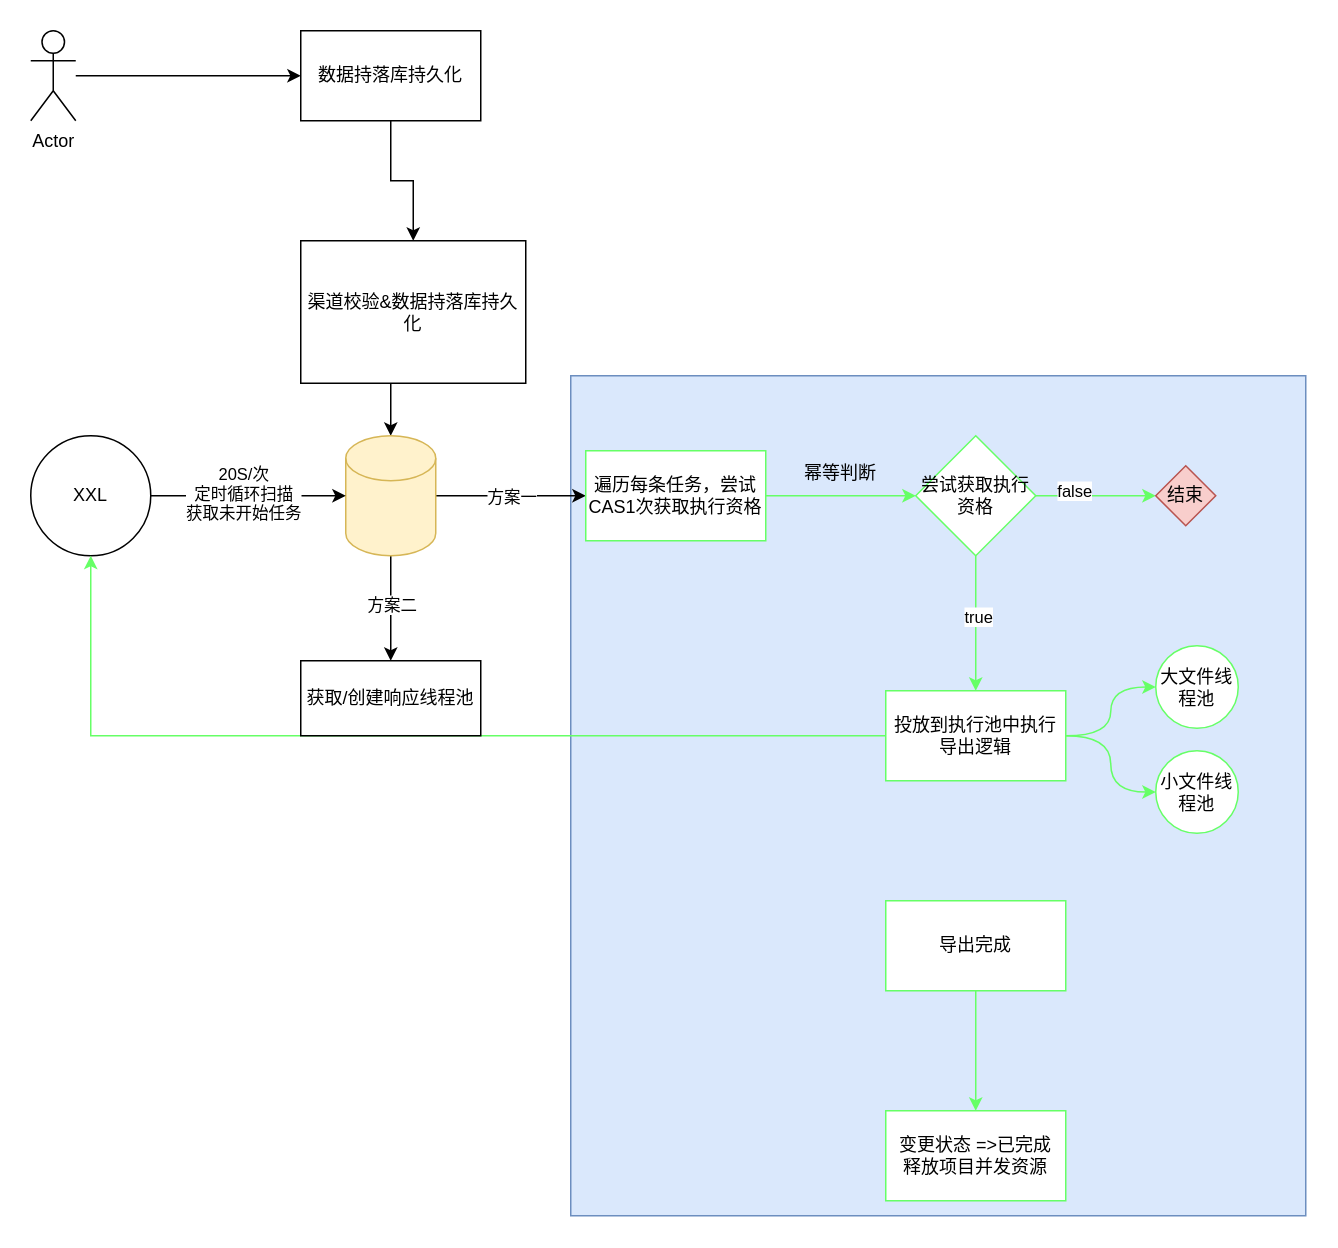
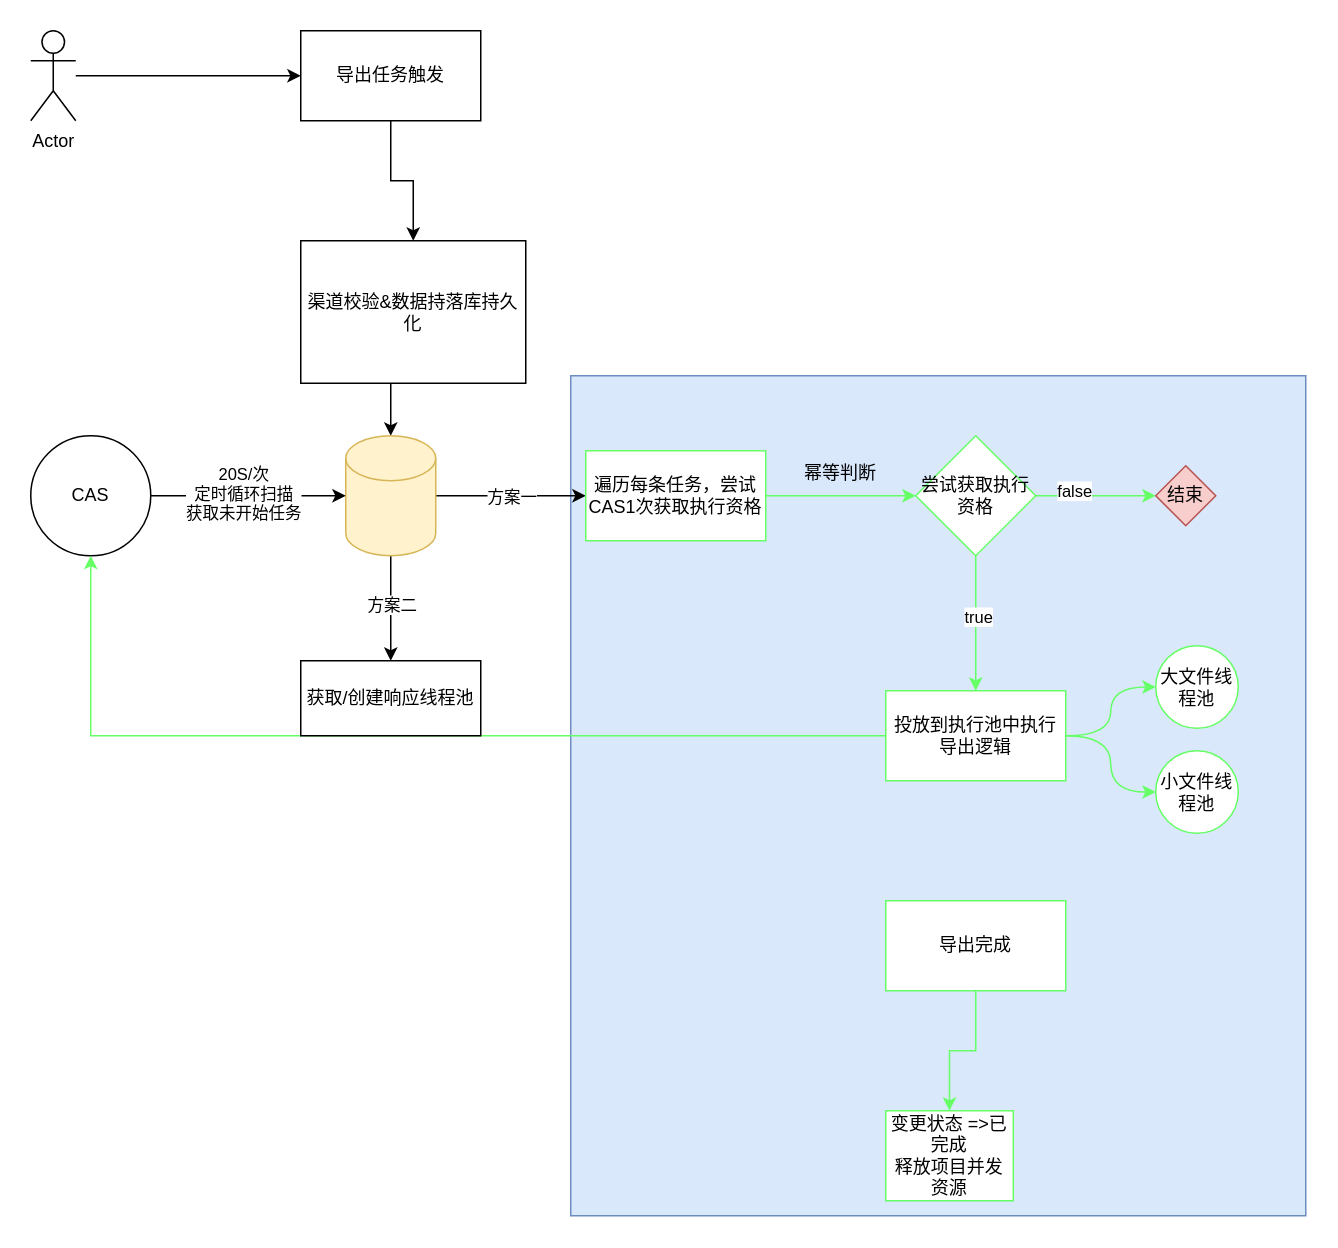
node "数据持落库持久化": label "数据持落库持久化" -> "导出任务触发"
node "XXL": label "XXL" -> "CAS"
node "变更状态 =>已完成 释放项目并发资源": size 180x90 -> 128x90
